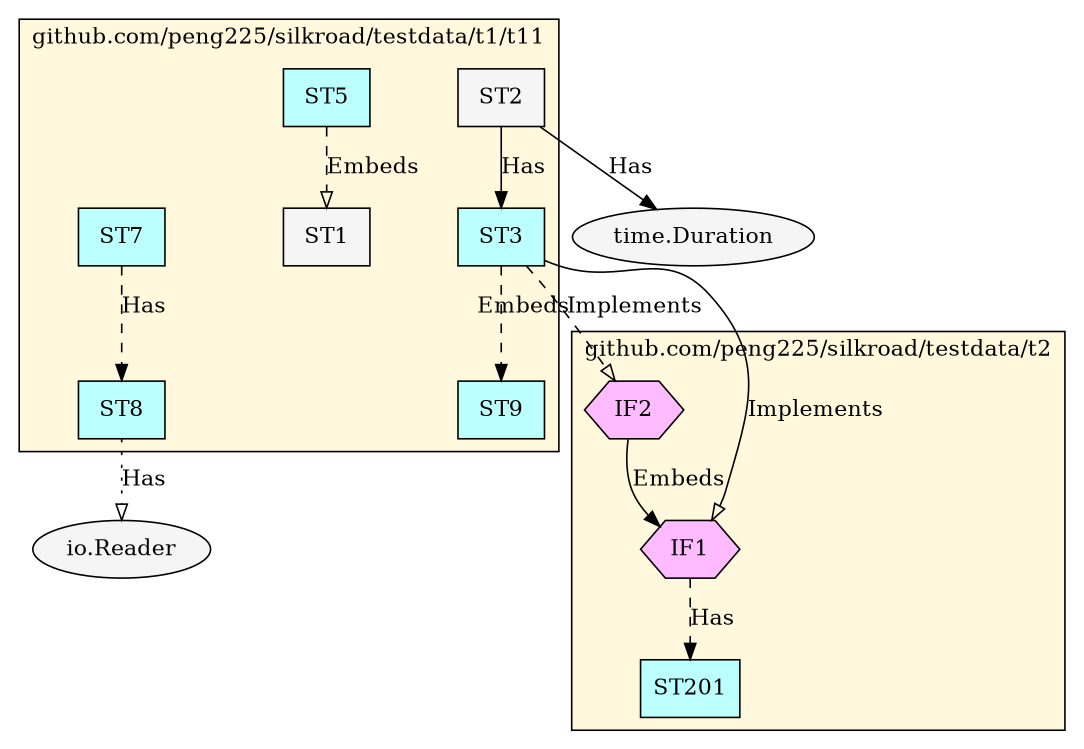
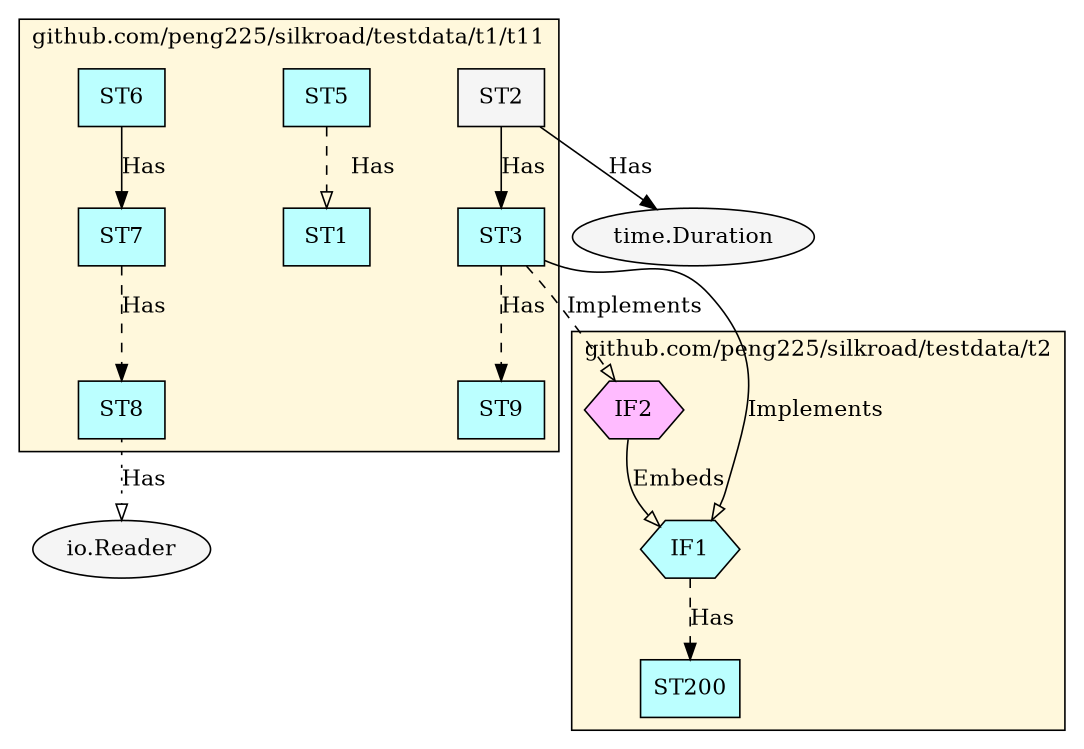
node "ST6": added
edge "ST5" -> "ST1": label "Embeds" -> "Has"
node "ST1": fillcolor whitesmoke -> paleturquoise1
edge "ST3" -> "ST9": label "Embeds" -> "Has"
edge "IF2" -> "IF1": arrowhead normal -> empty
node "IF1": fillcolor plum1 -> paleturquoise1
node "ST201": label "ST201" -> "ST200"
